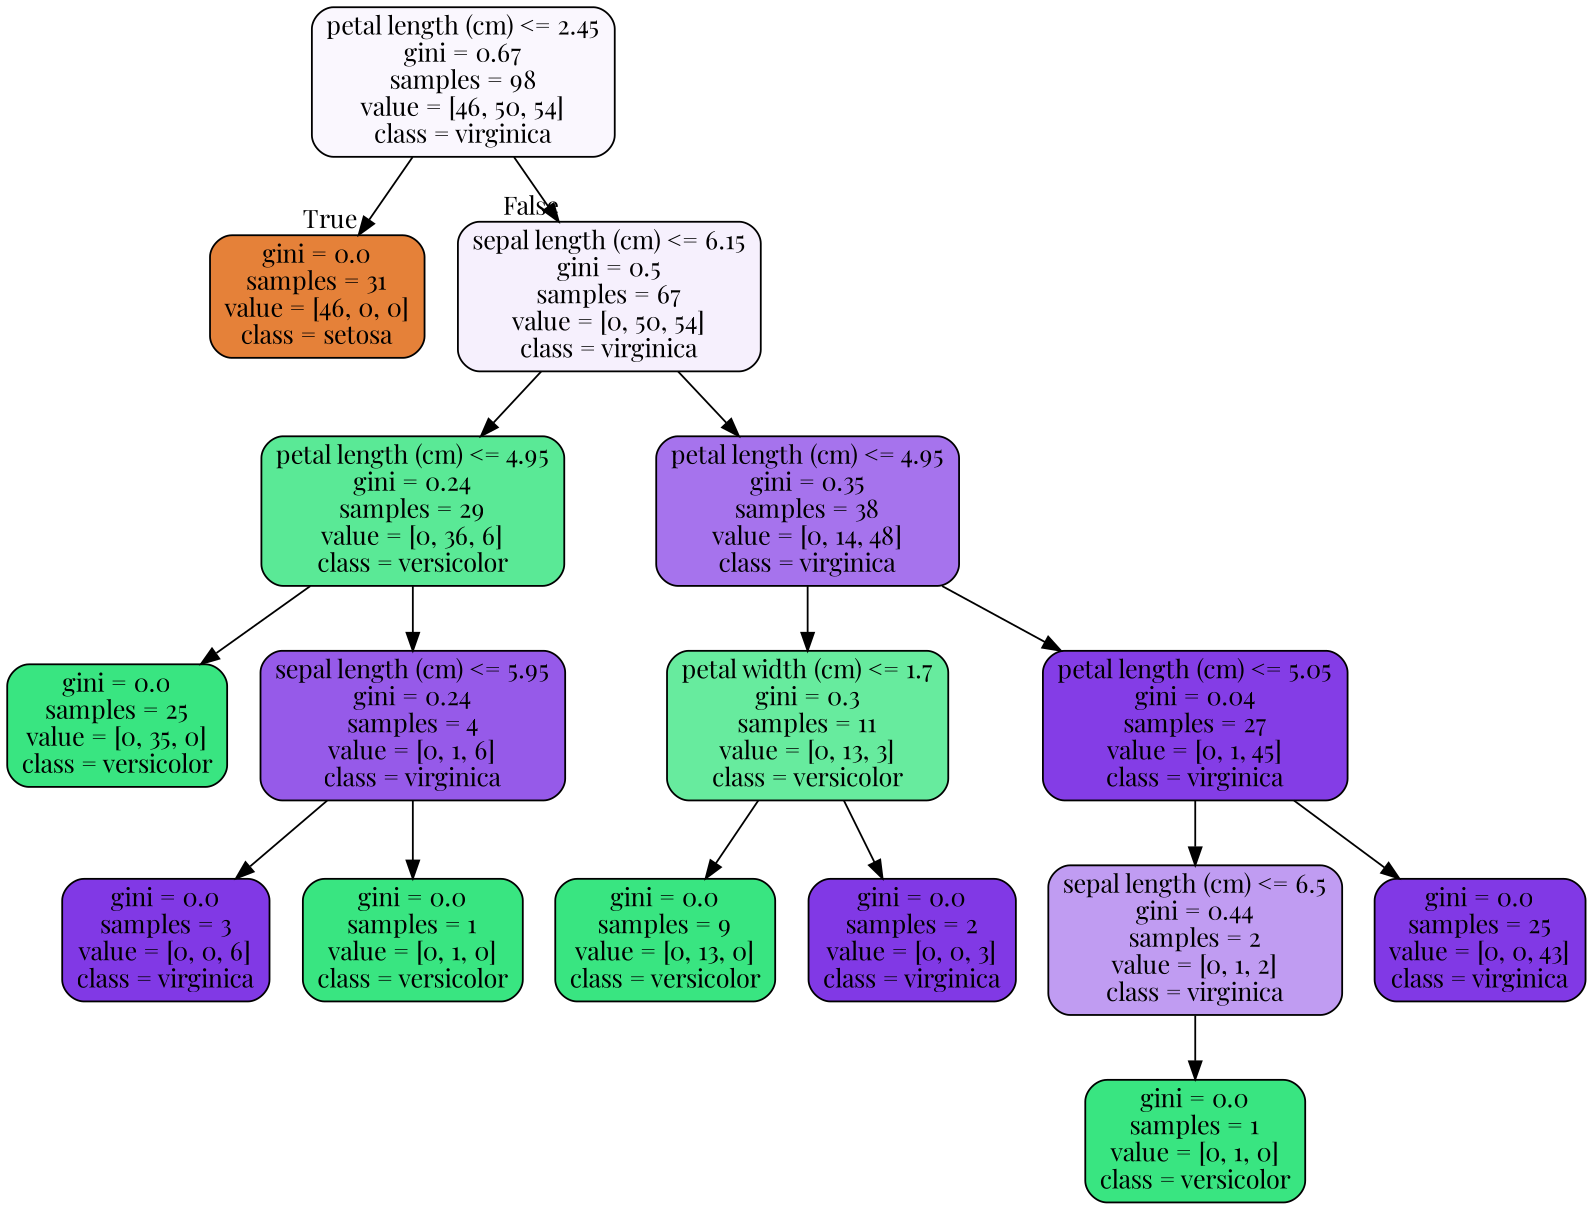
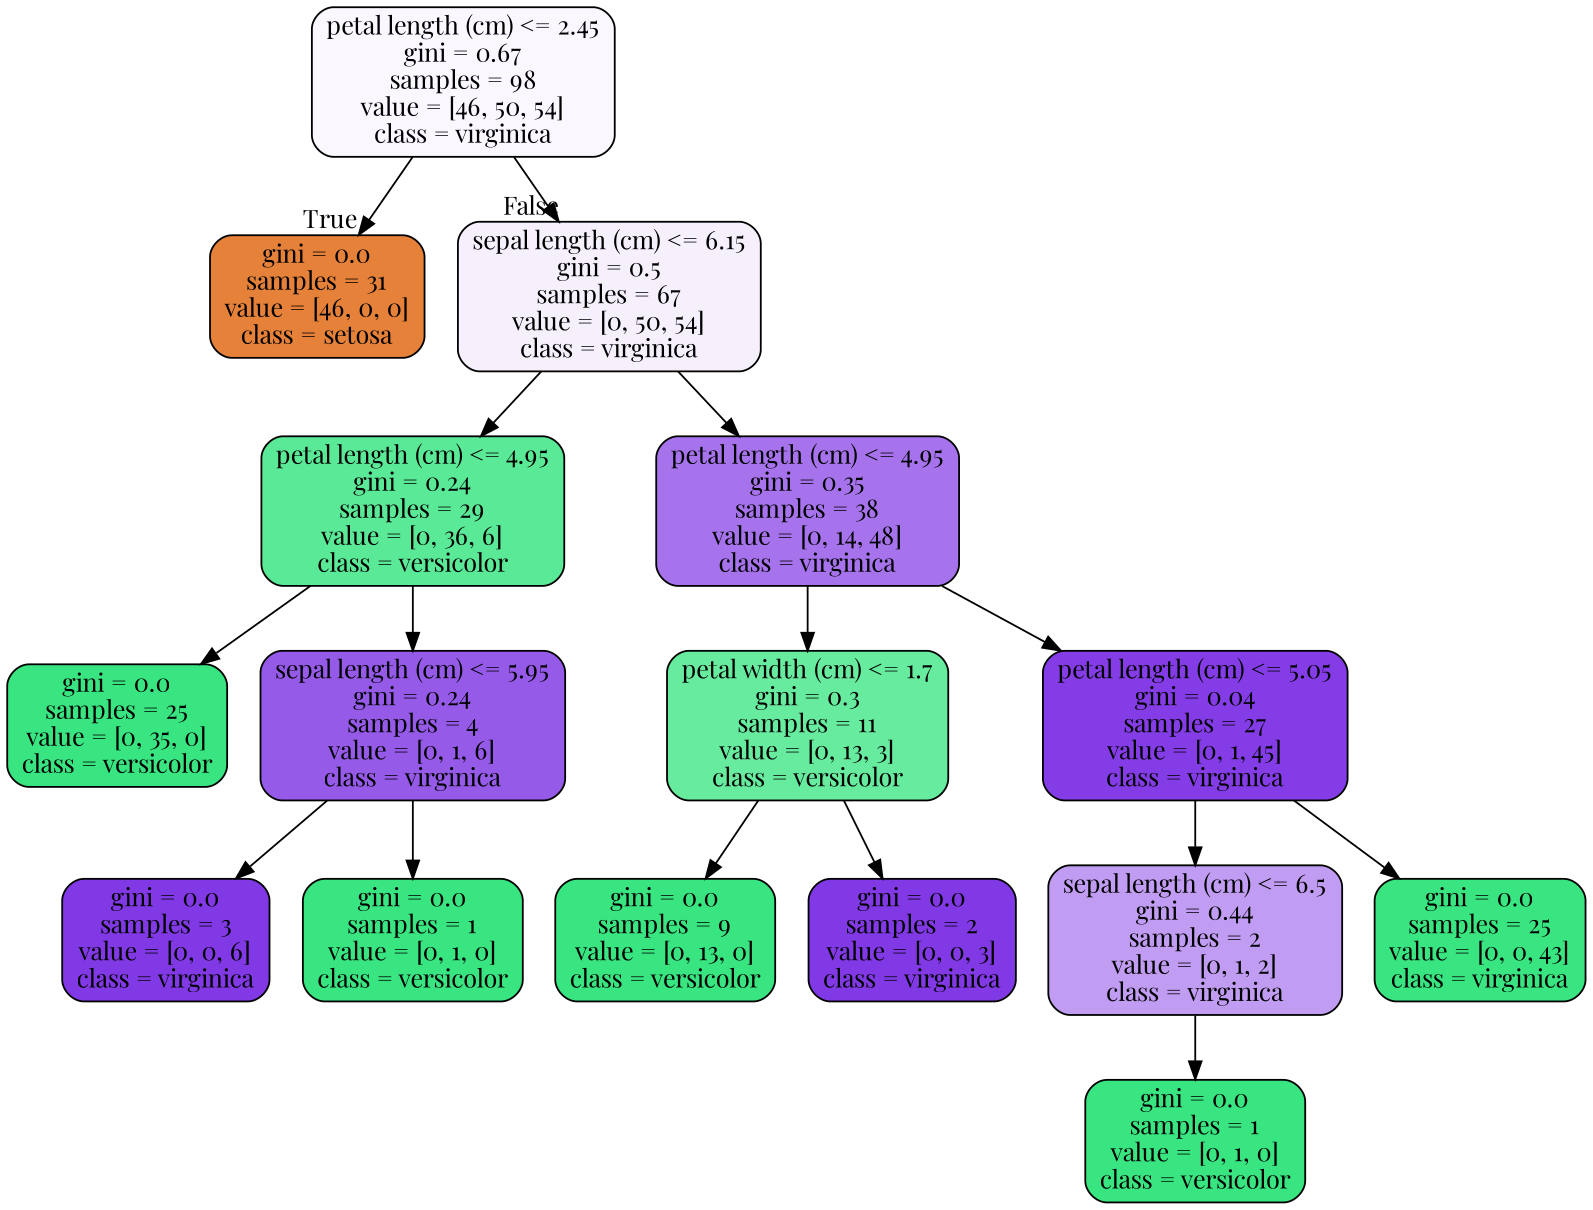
node "gini = 0.0 samples = 25 value = [0, 0, 43] class = virginica": fillcolor #8139e5 -> #39e581
